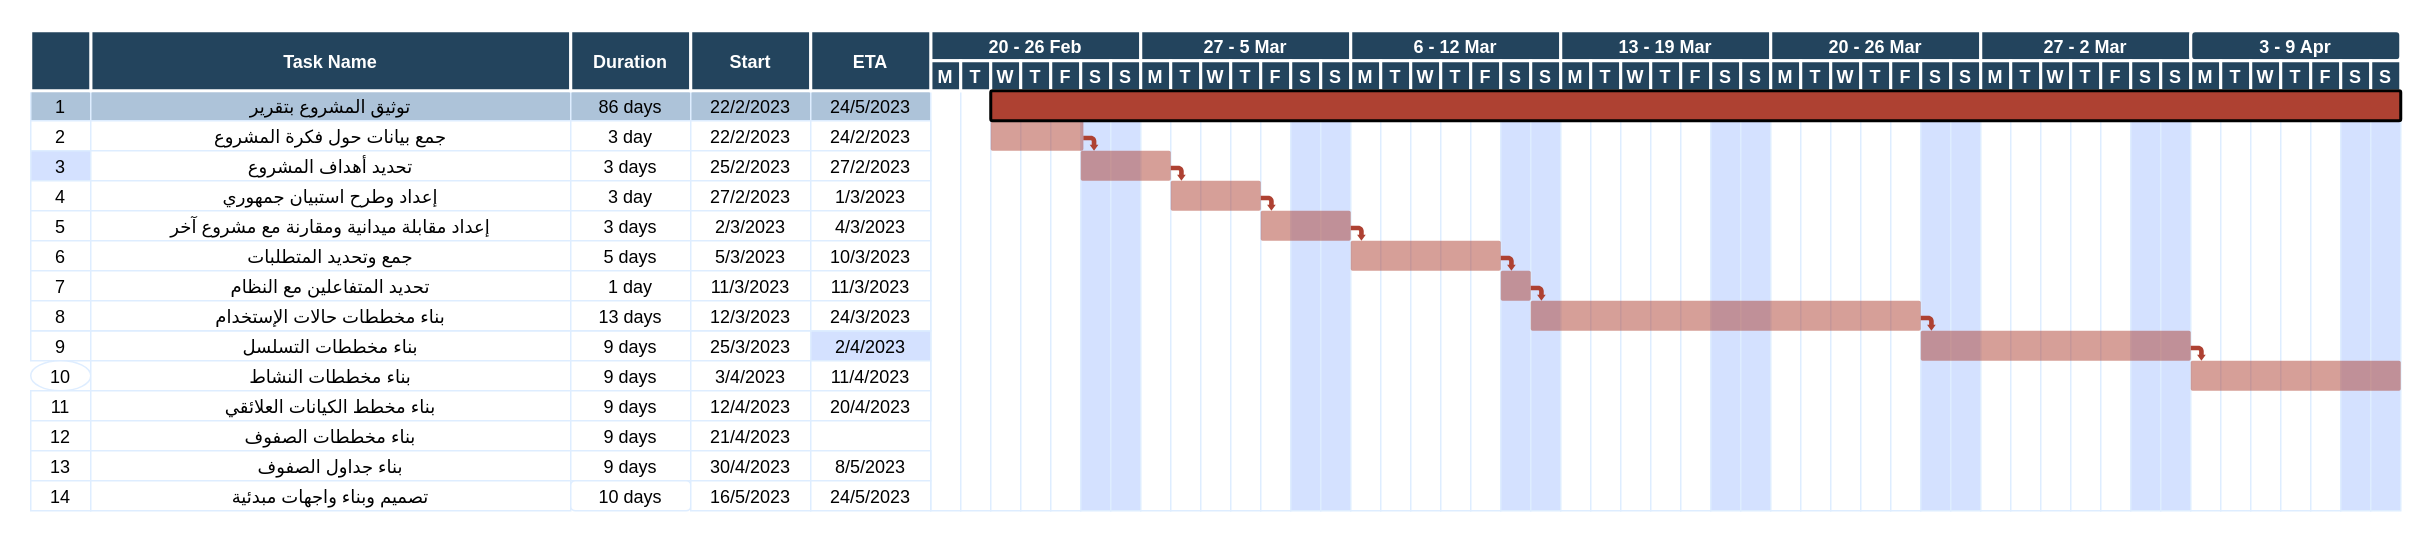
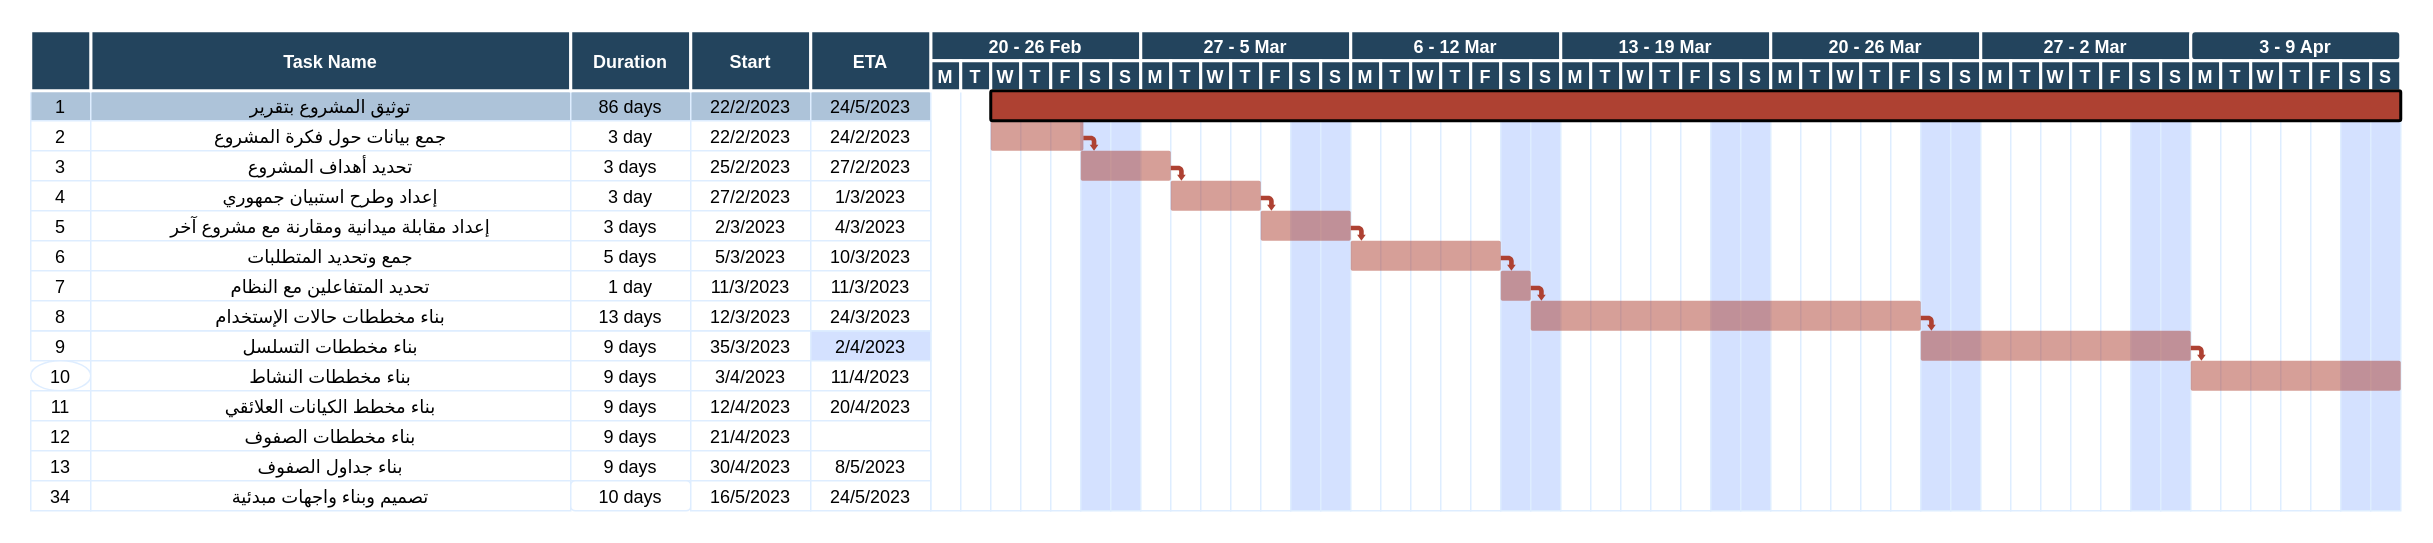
node "3": fillcolor #d4e1ff -> #ffffff
node "25/3/2023": label "25/3/2023" -> "35/3/2023"
node "14": label "14" -> "34"
